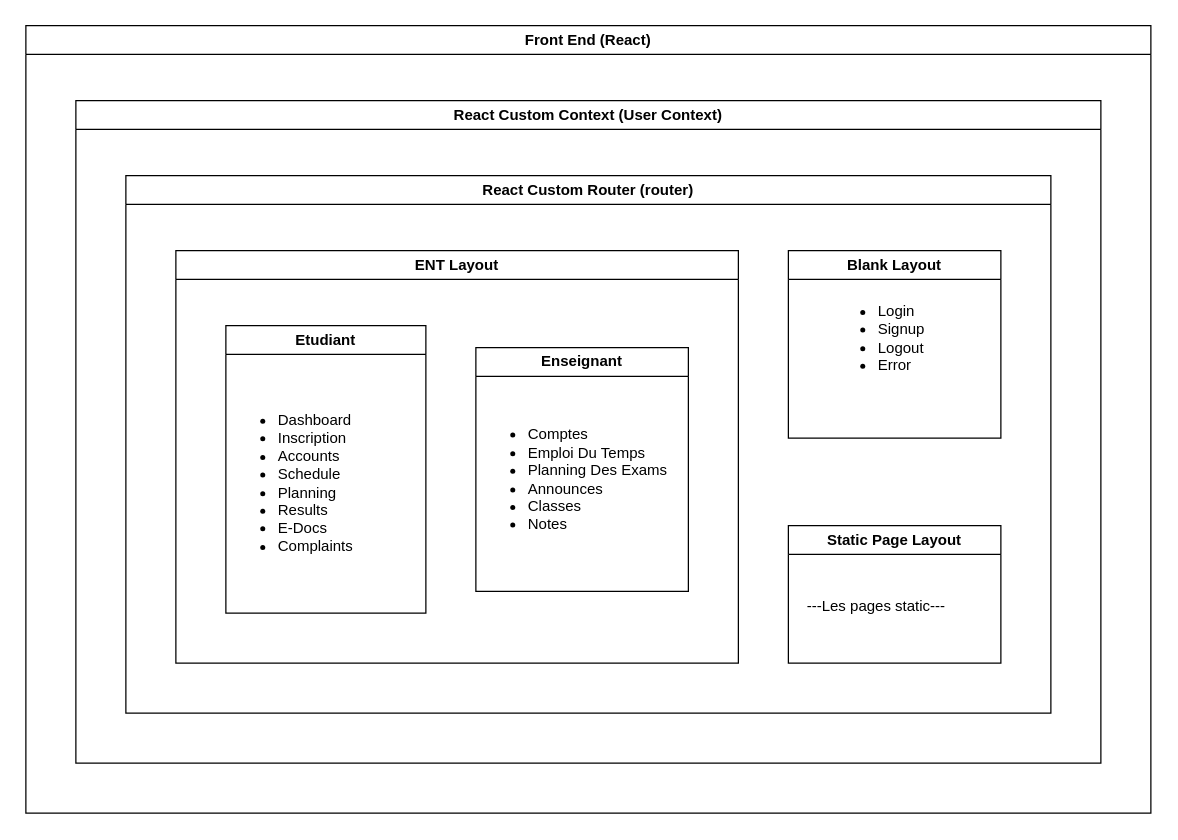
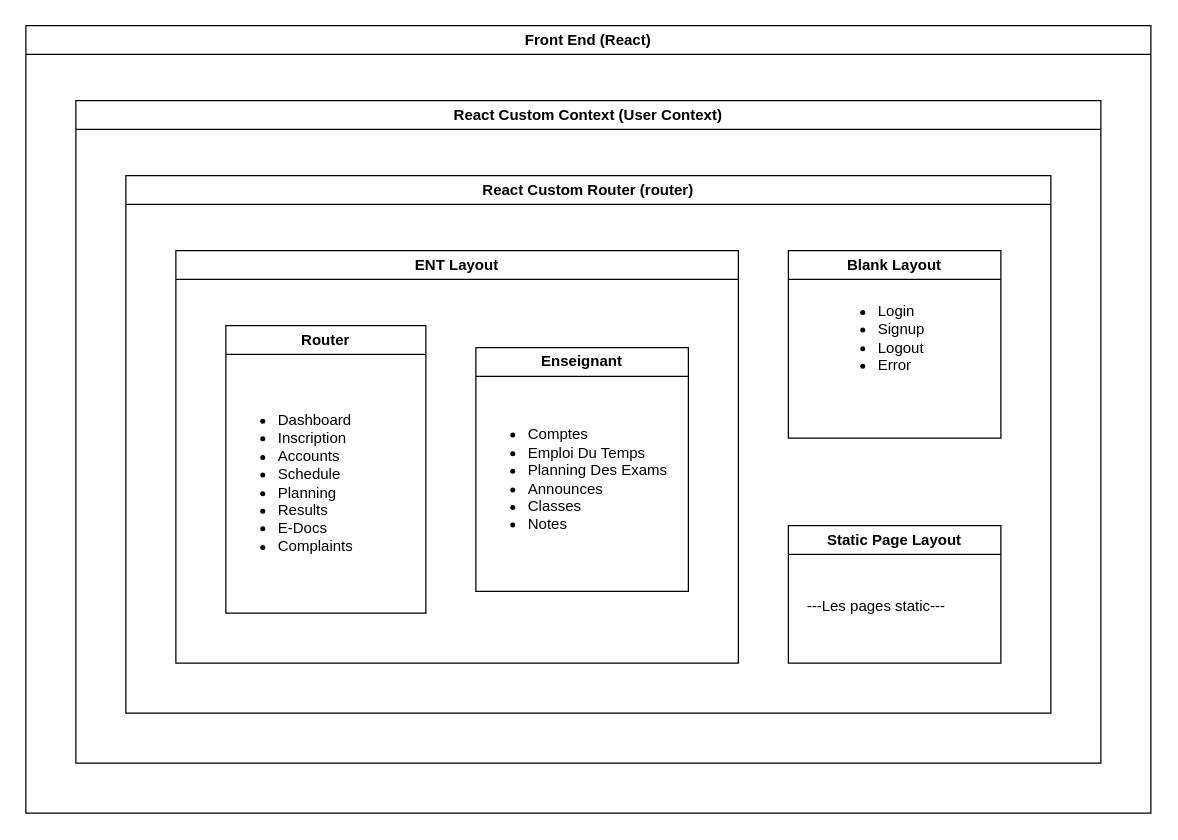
node "Etudiant": label "Etudiant" -> "Router"
